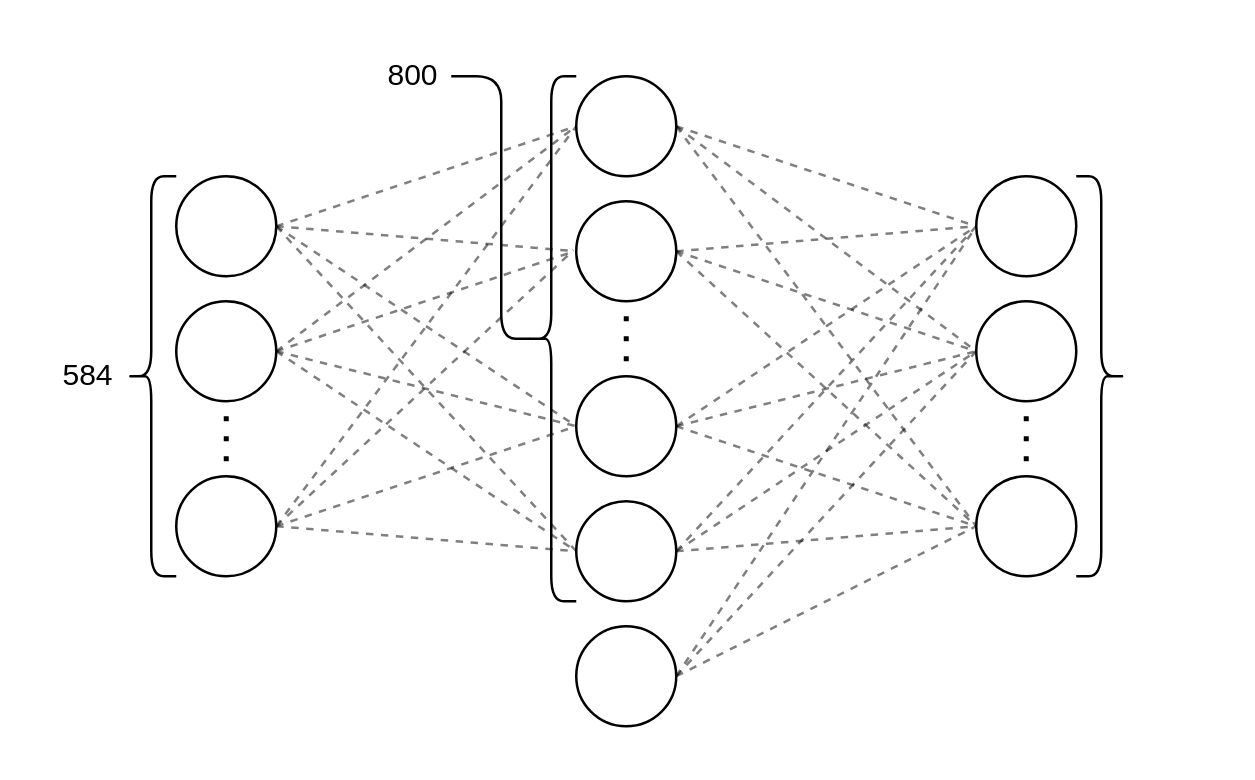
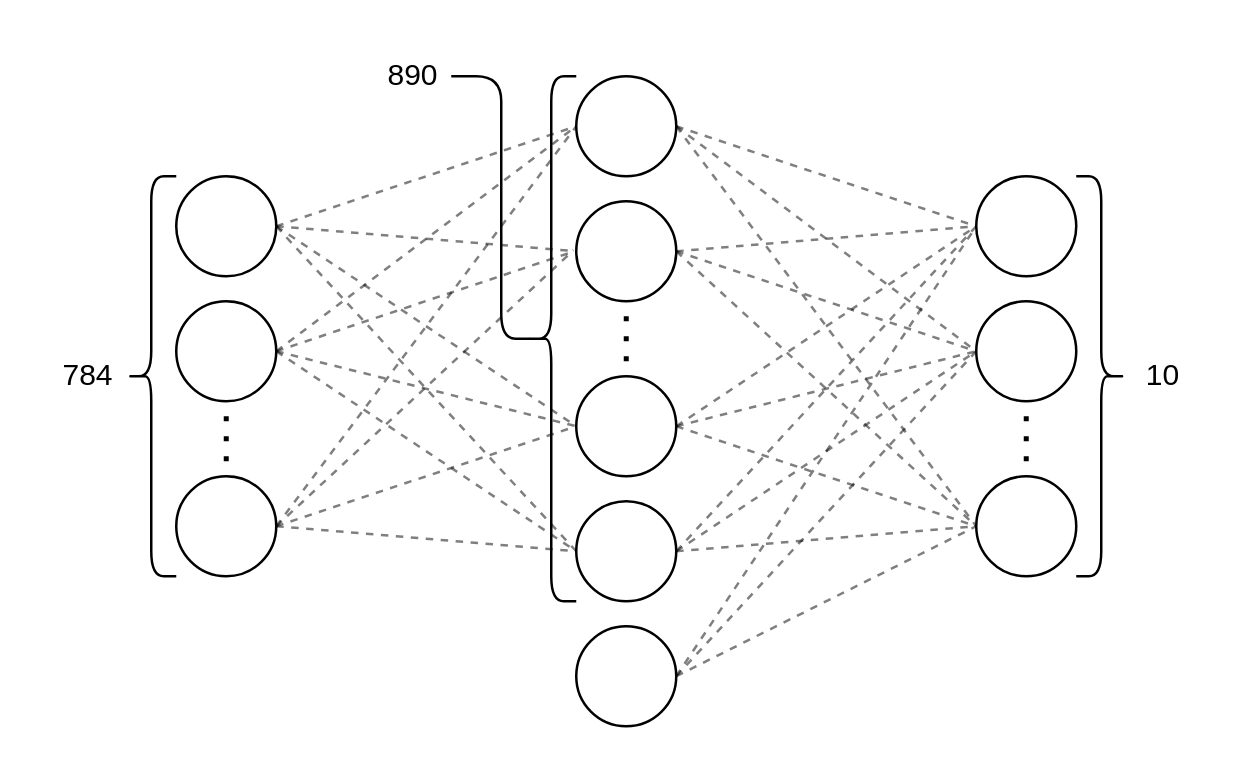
node "800": label "800" -> "890"
node "584": label "584" -> "784"
node "10": added
